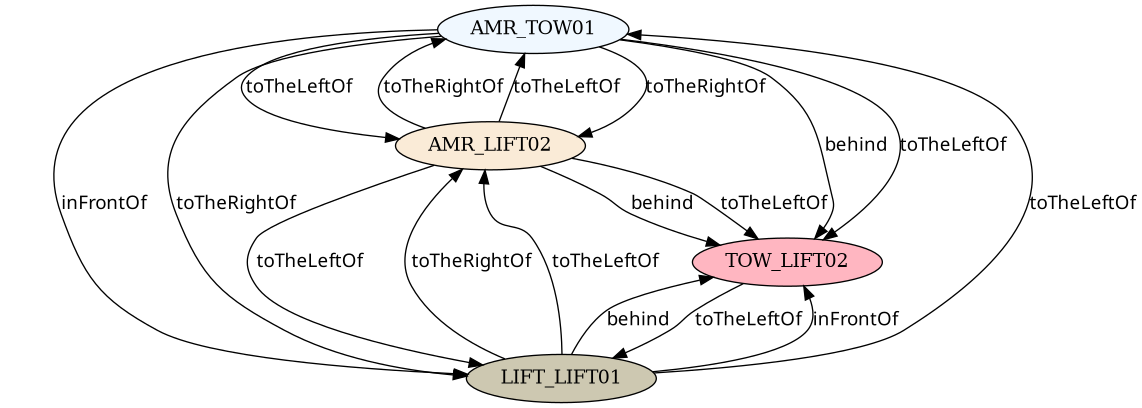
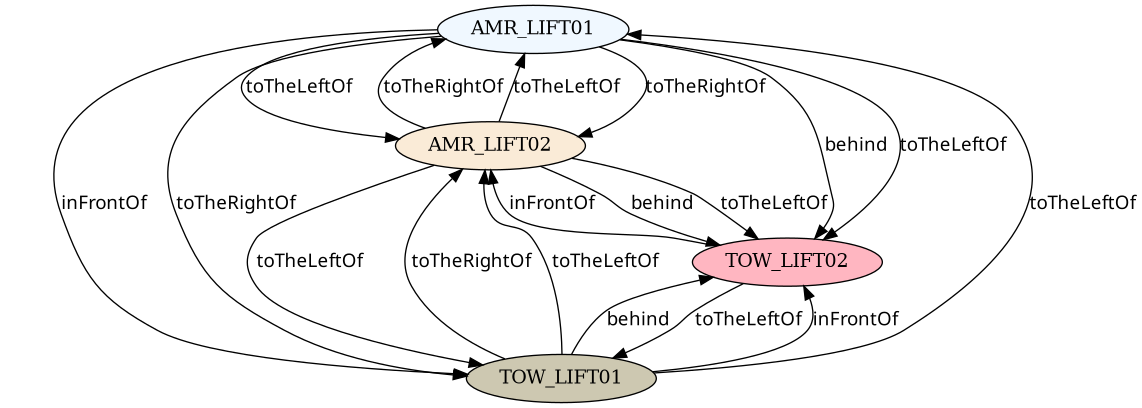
node "AMR_TOW01": label "AMR_TOW01" -> "AMR_LIFT01"
edge "TOW_LIFT02" -> "AMR_LIFT02": added, label "inFrontOf"
node "LIFT_LIFT01": label "LIFT_LIFT01" -> "TOW_LIFT01"
